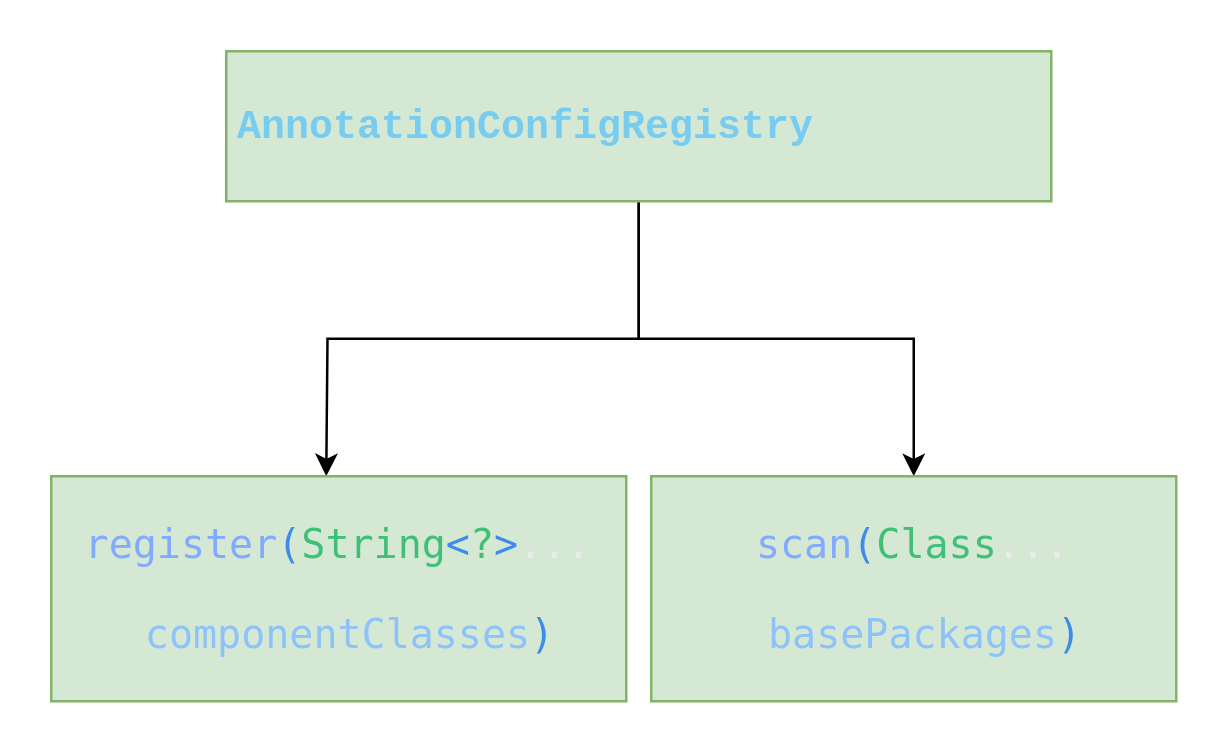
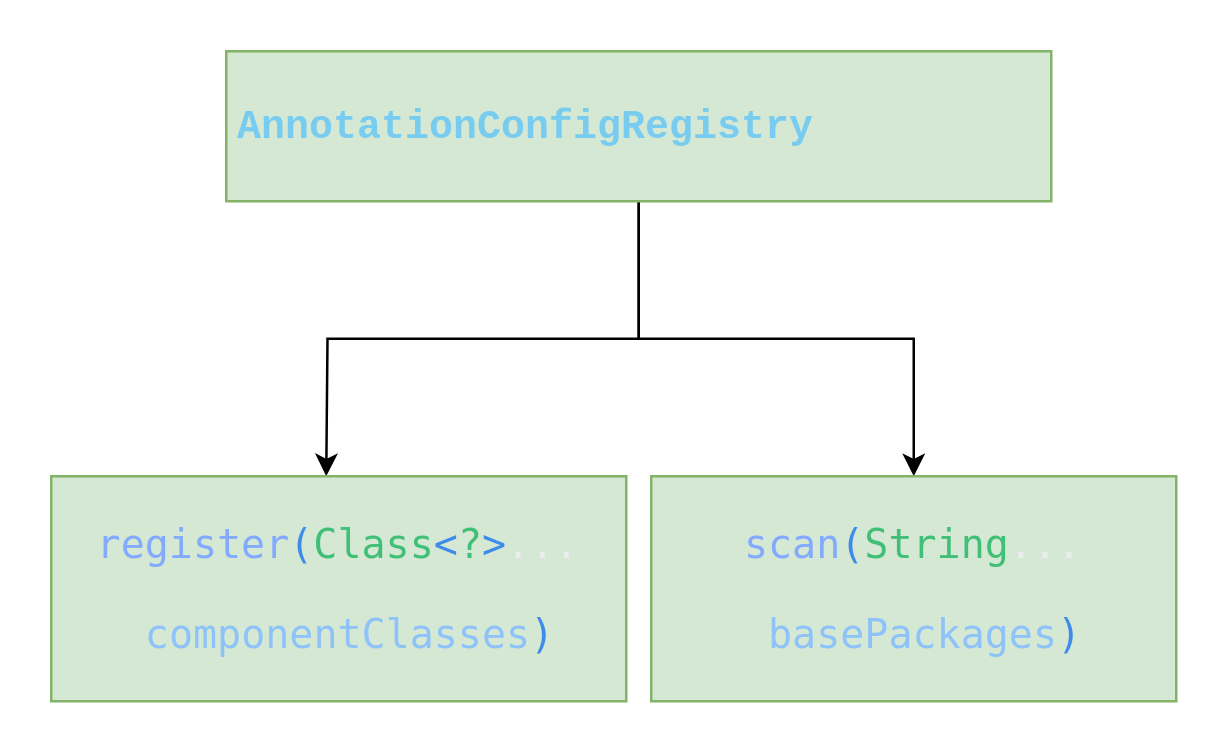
node "register(String<?>... componentClasses)": label "register(String<?>... componentClasses)" -> "register(Class<?>... componentClasses)"
node "scan(Class... basePackages)": label "scan(Class... basePackages)" -> "scan(String... basePackages)"
